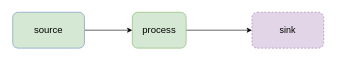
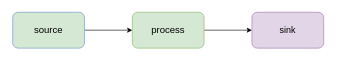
node "process": size 54x36 -> 72x36
node "sink": style dashed -> solid
